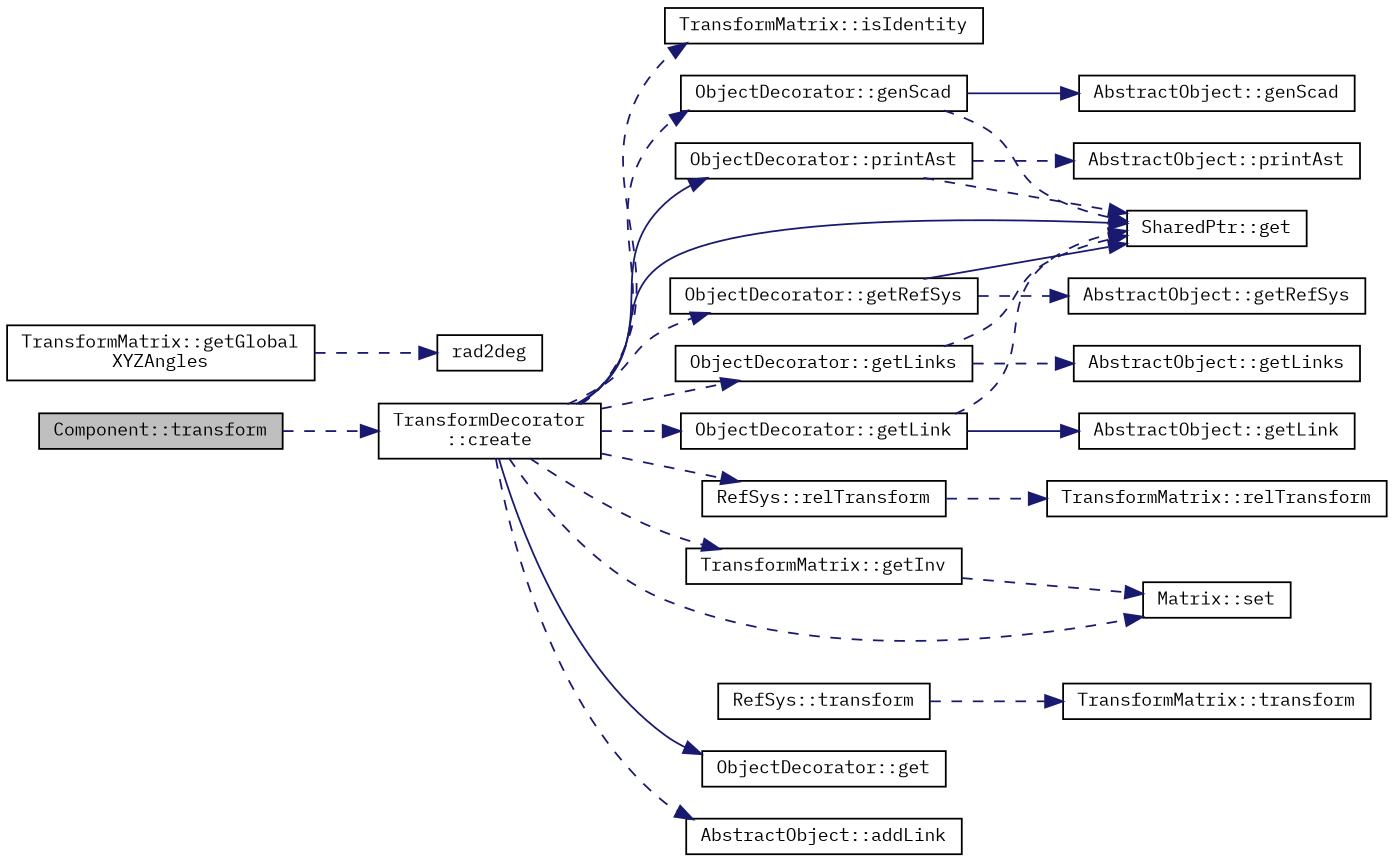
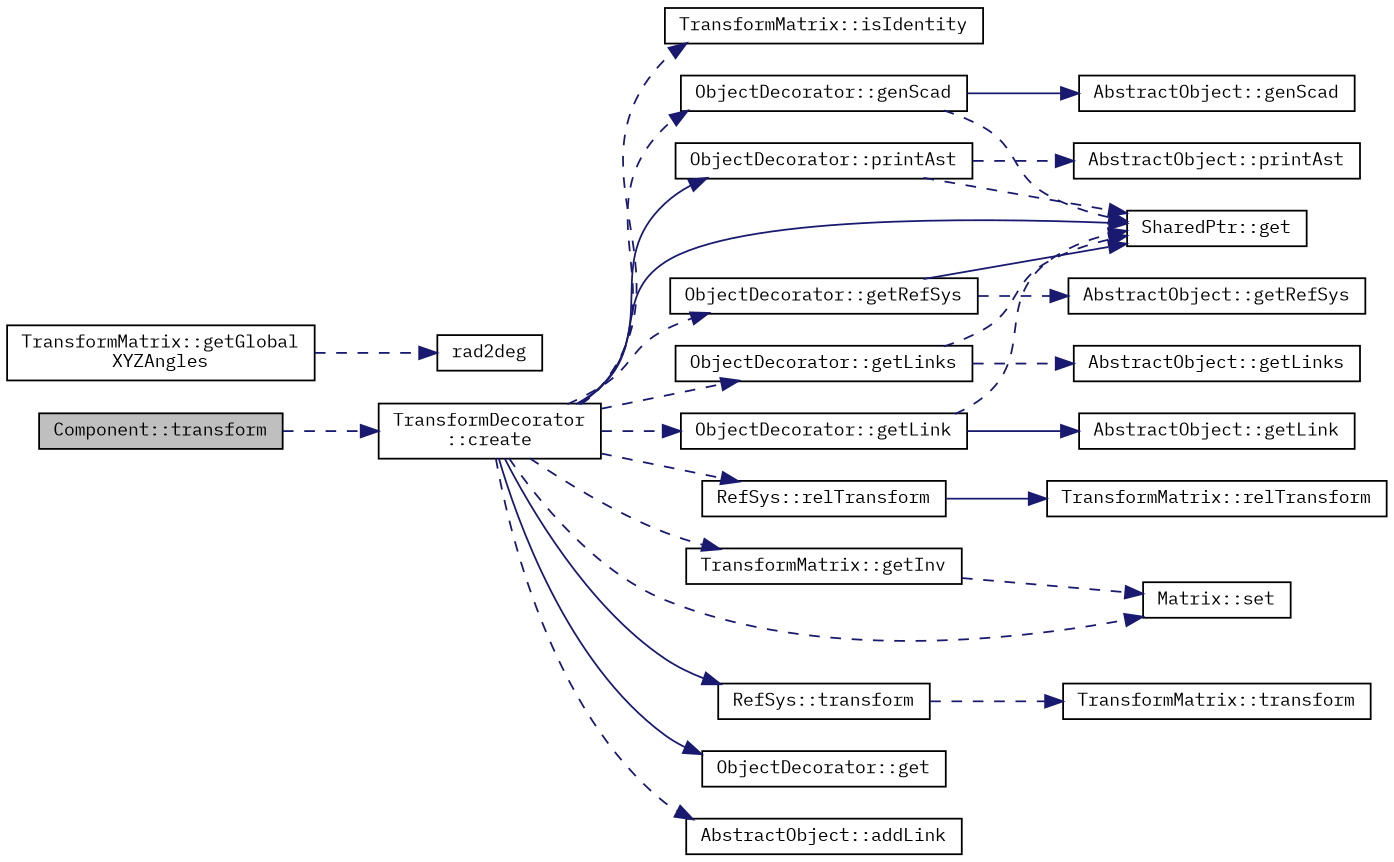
edge "RefSys::relTransform" -> "TransformMatrix::relTransform": style dashed -> solid
edge "TransformDecorator ::create" -> "RefSys::transform": added
